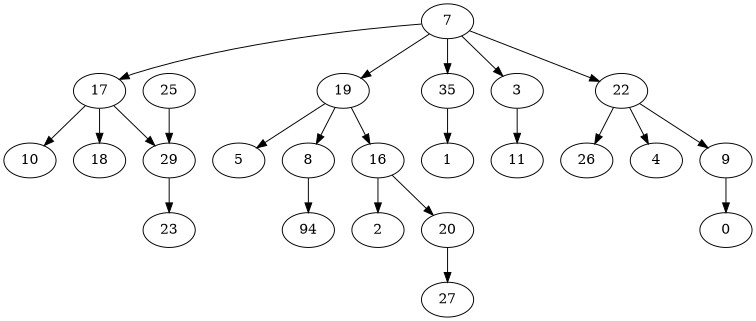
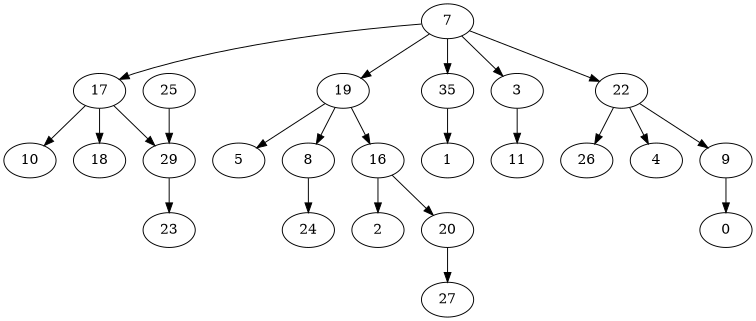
node "94": label "94" -> "24"
